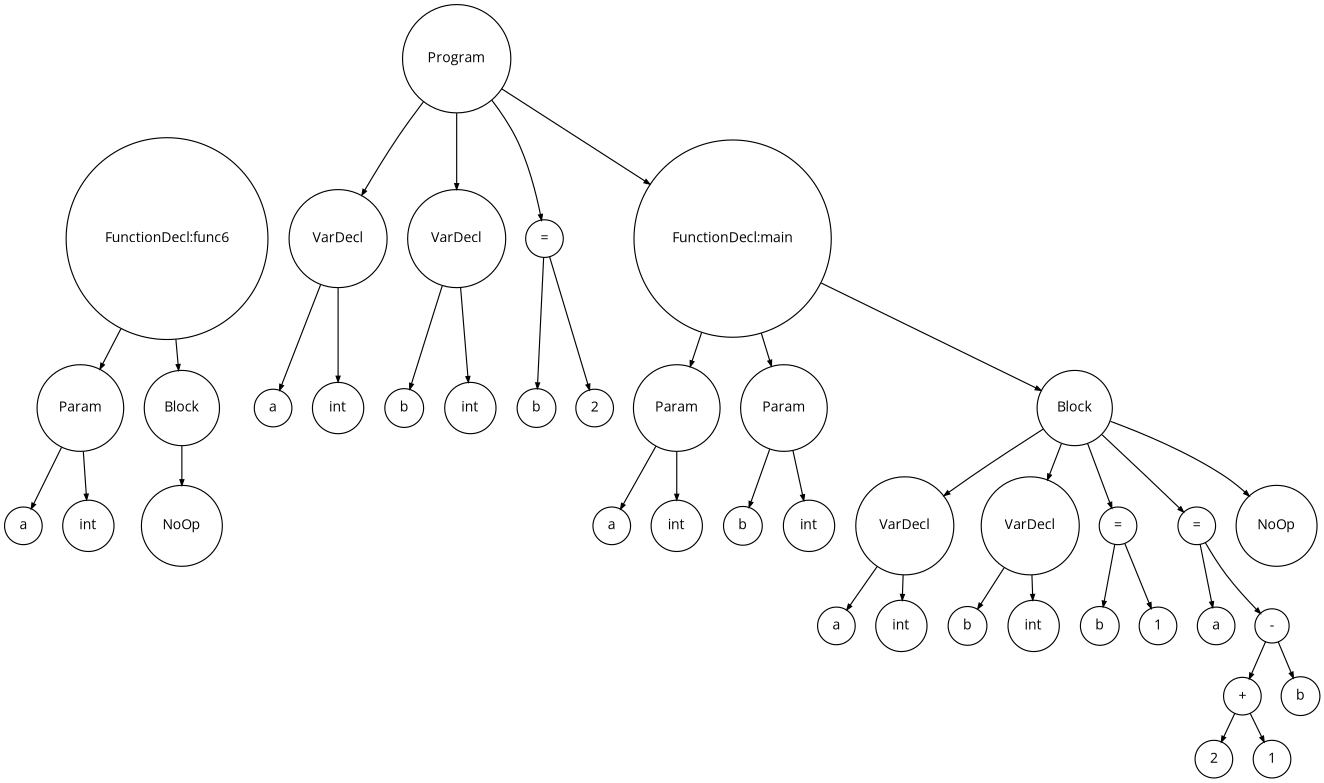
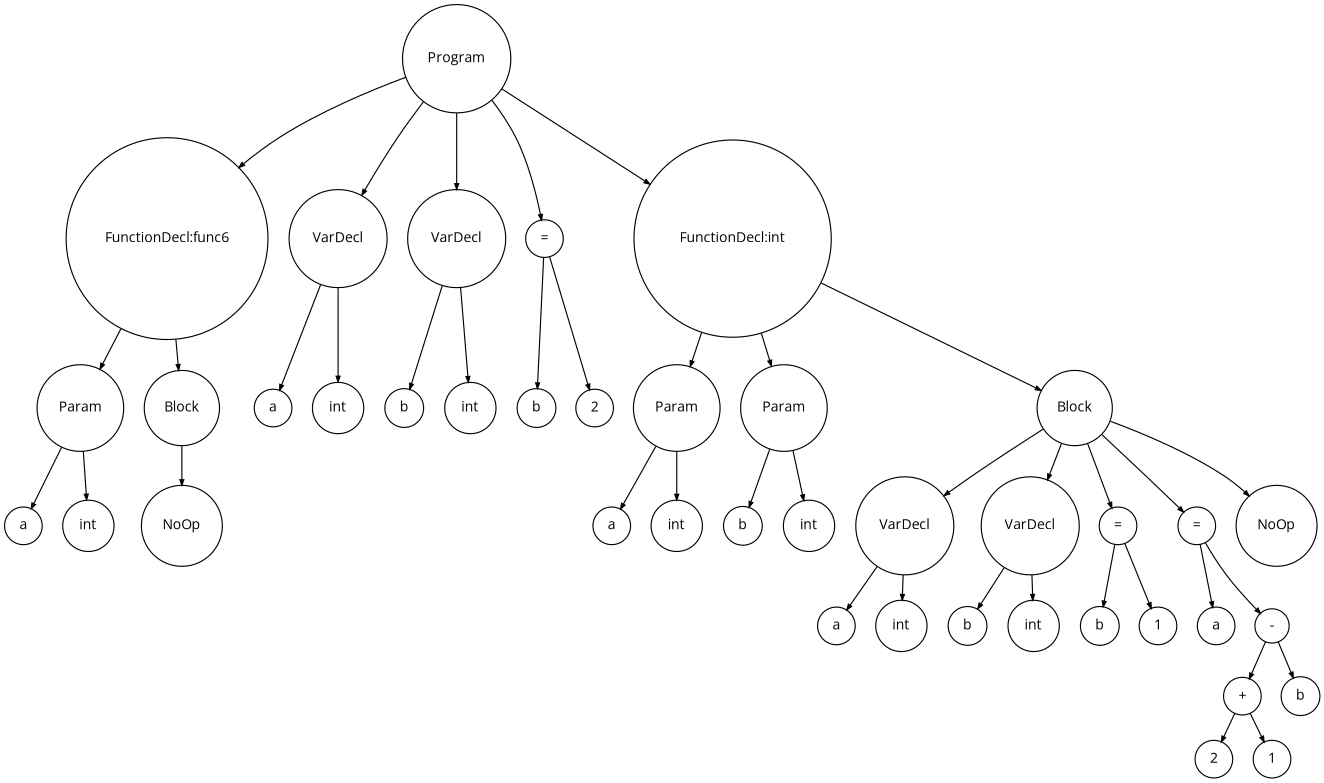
edge "Program" -> "FunctionDecl:func6": added
node "FunctionDecl:main": label "FunctionDecl:main" -> "FunctionDecl:int"
